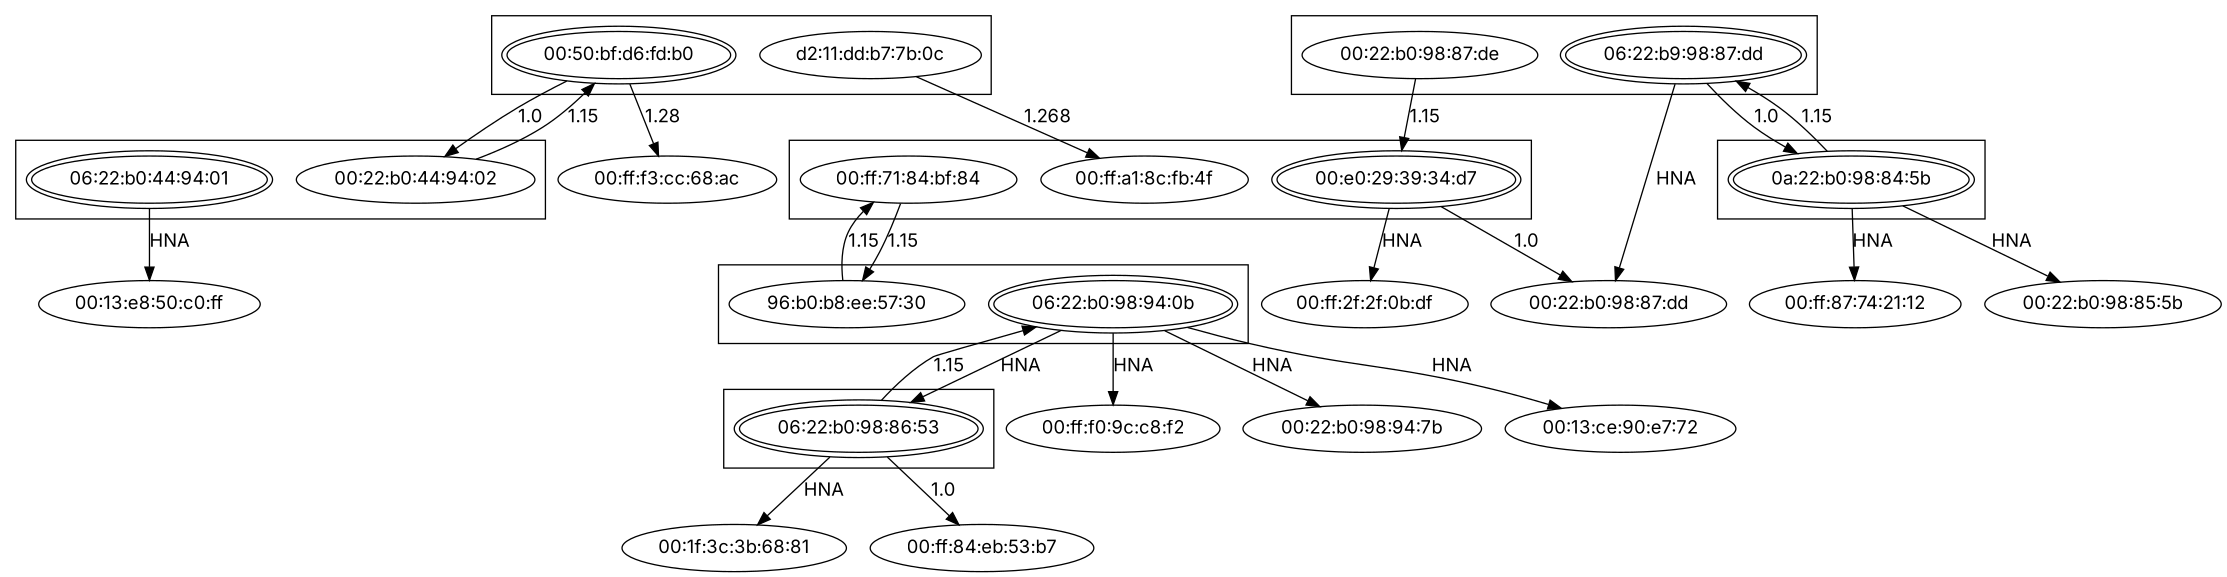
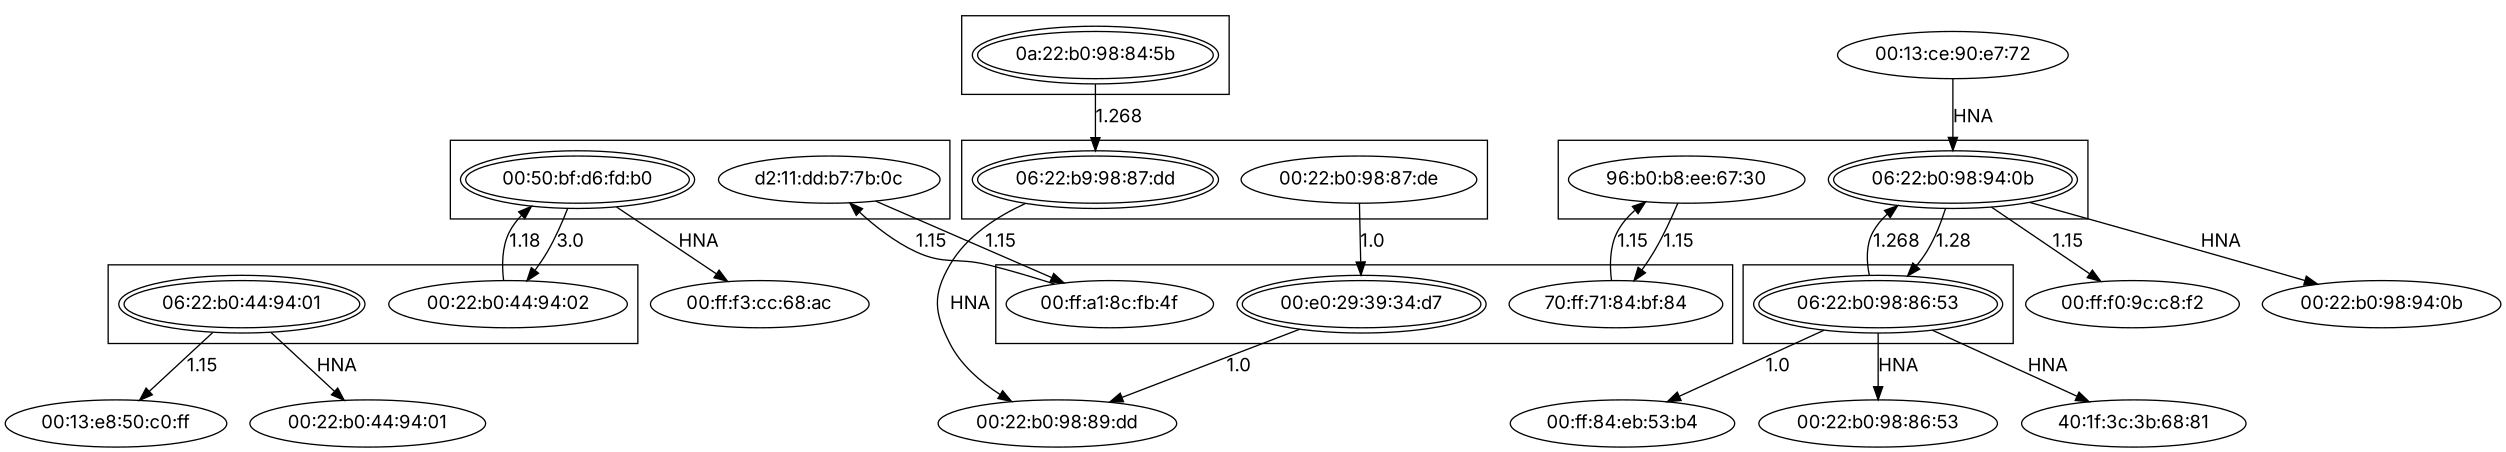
edge "00:50:bf:d6:fd:b0" -> "00:22:b0:44:94:02": label "1.0" -> "3.0"
edge "00:22:b0:44:94:02" -> "00:50:bf:d6:fd:b0": label "1.15" -> "1.18"
edge "00:50:bf:d6:fd:b0" -> "00:ff:f3:cc:68:ac": label "1.28" -> "HNA"
edge "d2:11:dd:b7:7b:0c" -> "00:ff:a1:8c:fb:4f": label "1.268" -> "1.15"
edge "00:22:b0:98:87:de" -> "00:e0:29:39:34:d7": label "1.15" -> "1.0"
edge "0a:22:b0:98:84:5b" -> "06:22:b9:98:87:dd": label "1.15" -> "1.268"
edge "06:22:b9:98:87:dd" -> "0a:22:b0:98:84:5b": removed, label "1.0"
node "00:ff:71:84:bf:84": label "00:ff:71:84:bf:84" -> "70:ff:71:84:bf:84"
edge "06:22:b0:44:94:01" -> "00:13:e8:50:c0:ff": label "HNA" -> "1.15"
edge "00:ff:a1:8c:fb:4f" -> "d2:11:dd:b7:7b:0c": added, label "1.15"
node "96:b0:b8:ee:57:30": label "96:b0:b8:ee:57:30" -> "96:b0:b8:ee:67:30"
node "00:ff:2f:2f:0b:df": removed
node "00:22:b0:98:87:dd": label "00:22:b0:98:87:dd" -> "00:22:b0:98:89:dd"
node "00:ff:87:74:21:12": removed
node "00:22:b0:98:85:5b": removed
edge "06:22:b0:98:86:53" -> "06:22:b0:98:94:0b": label "1.15" -> "1.268"
edge "06:22:b0:98:94:0b" -> "06:22:b0:98:86:53": label "HNA" -> "1.28"
edge "06:22:b0:98:94:0b" -> "00:ff:f0:9c:c8:f2": label "HNA" -> "1.15"
edge "06:22:b0:98:94:0b" -> "00:13:ce:90:e7:72": reversed
node "00:22:b0:44:94:01": added
node "00:22:b0:98:86:53": added
node "00:22:b0:98:94:7b": label "00:22:b0:98:94:7b" -> "00:22:b0:98:94:0b"
node "00:1f:3c:3b:68:81": label "00:1f:3c:3b:68:81" -> "40:1f:3c:3b:68:81"
node "00:ff:84:eb:53:b7": label "00:ff:84:eb:53:b7" -> "00:ff:84:eb:53:b4"
